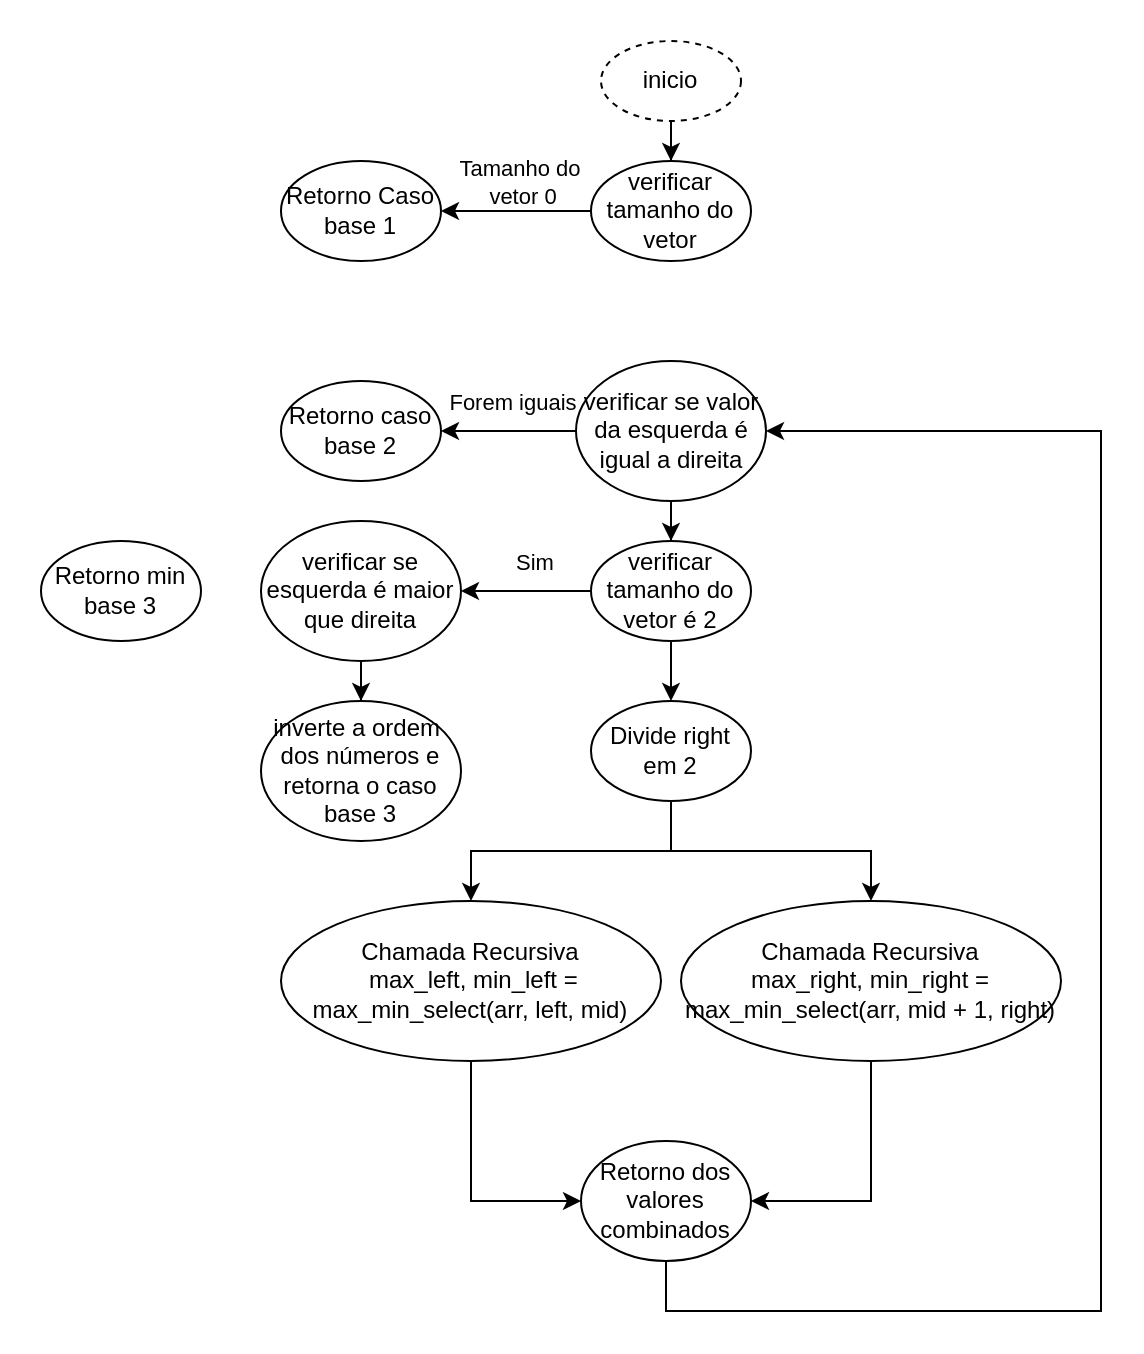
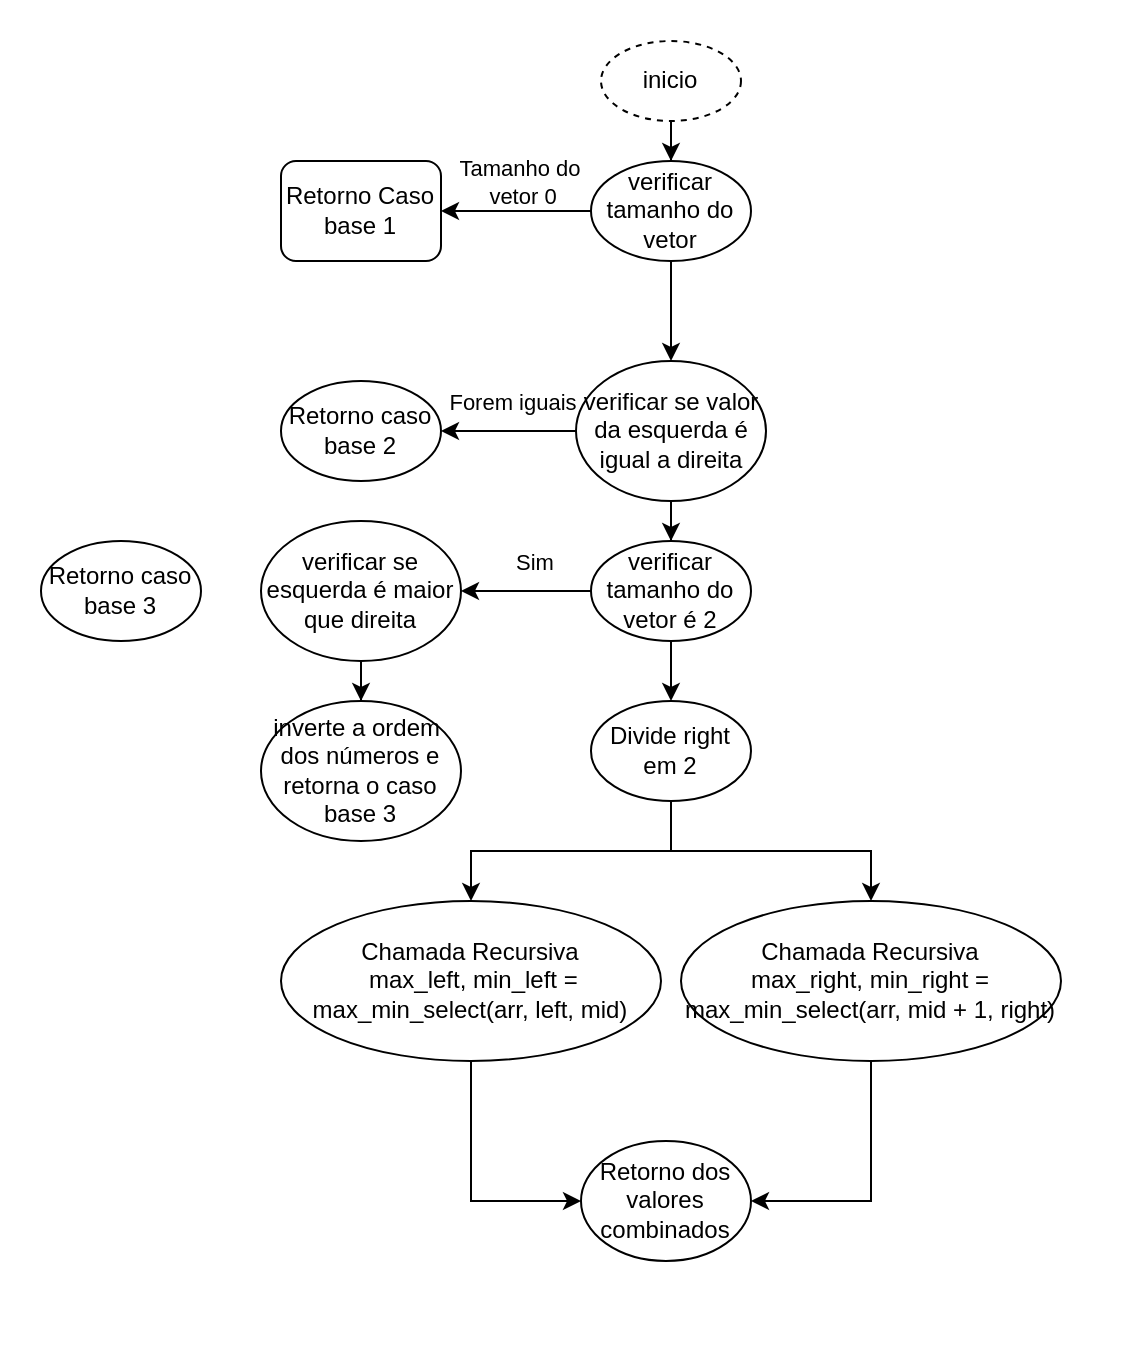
node "Retorno Caso base 1": shape ellipse -> rounded rectangle
edge "verificar tamanho do vetor" -> "verificar se valor da esquerda é igual a direita": added
node "Retorno min base 3": label "Retorno min base 3" -> "Retorno caso base 3"
edge "Retorno dos valores combinados" -> "verificar se valor da esquerda é igual a direita": removed
